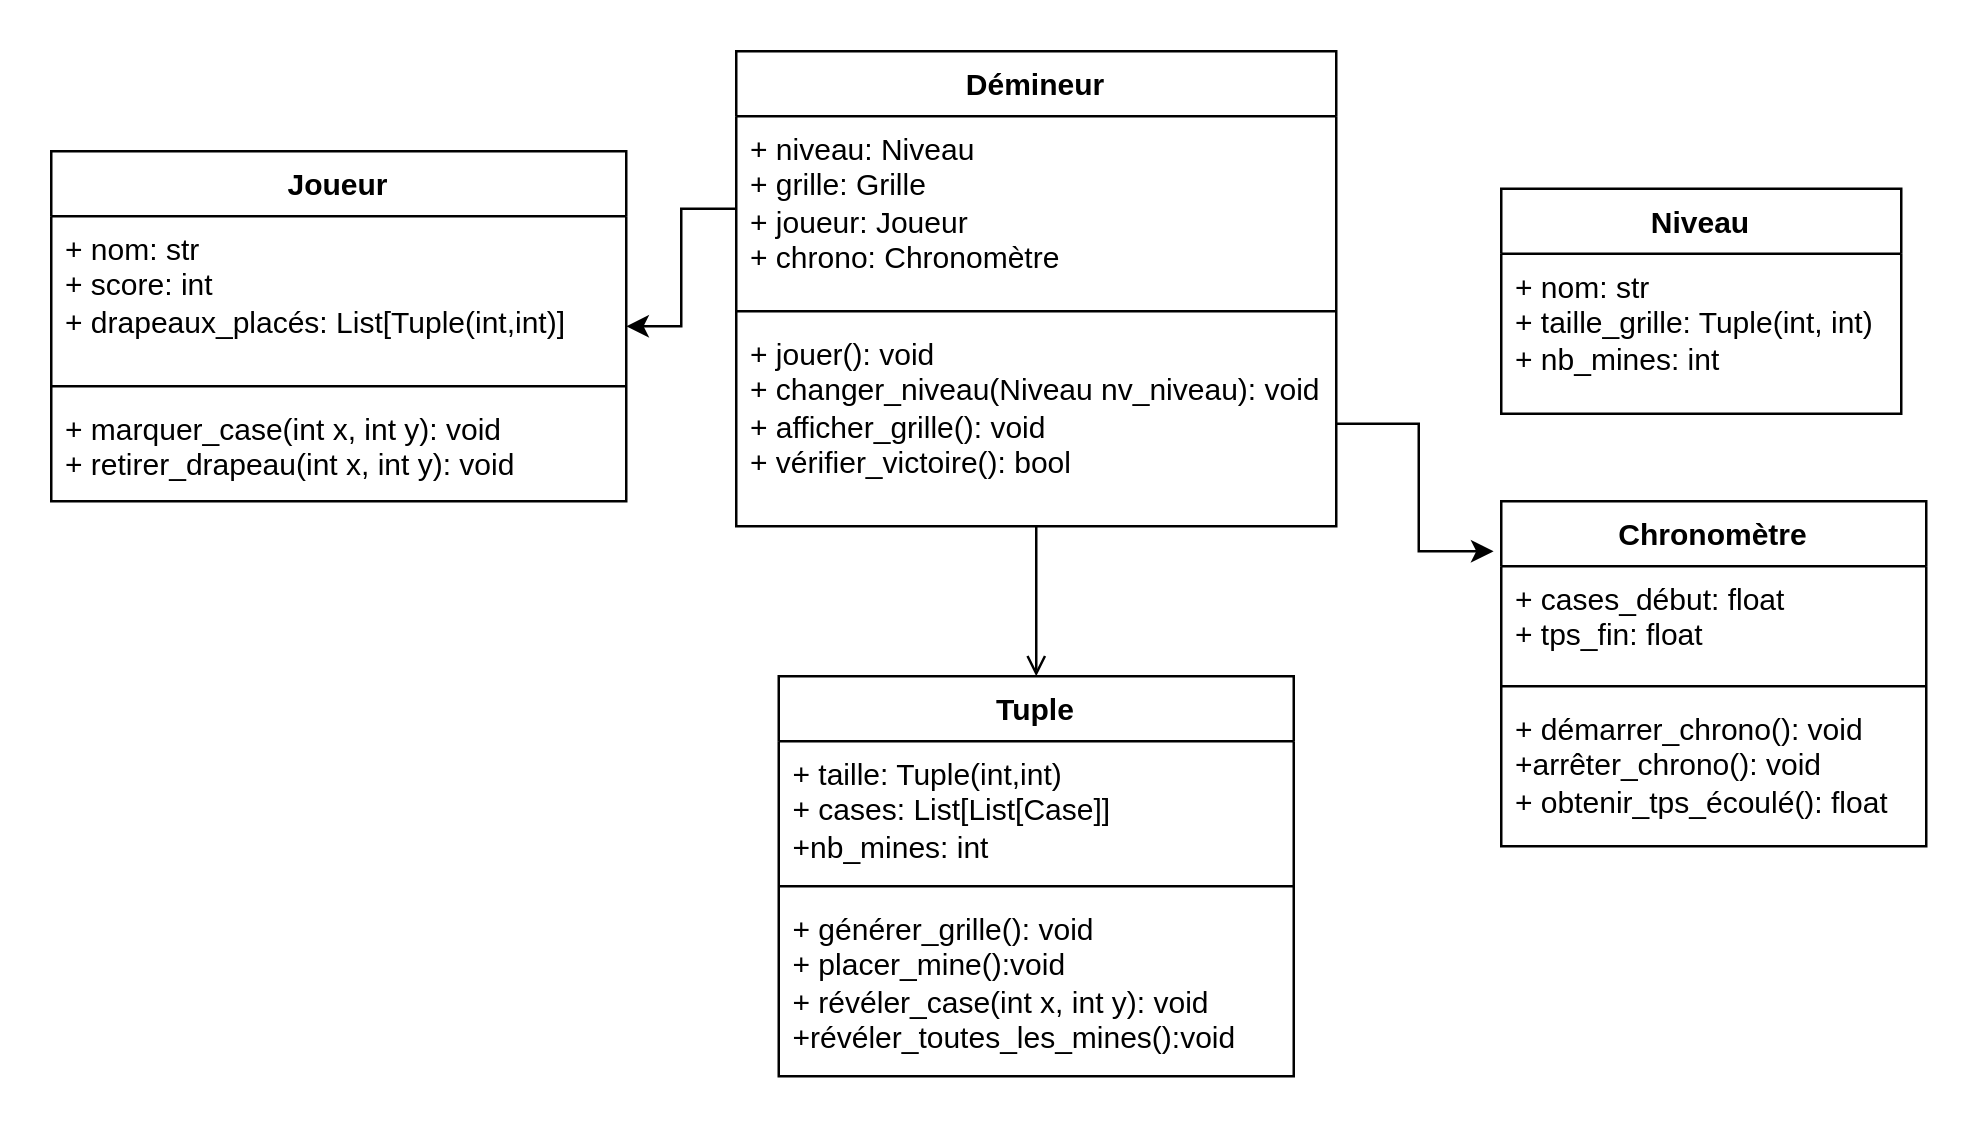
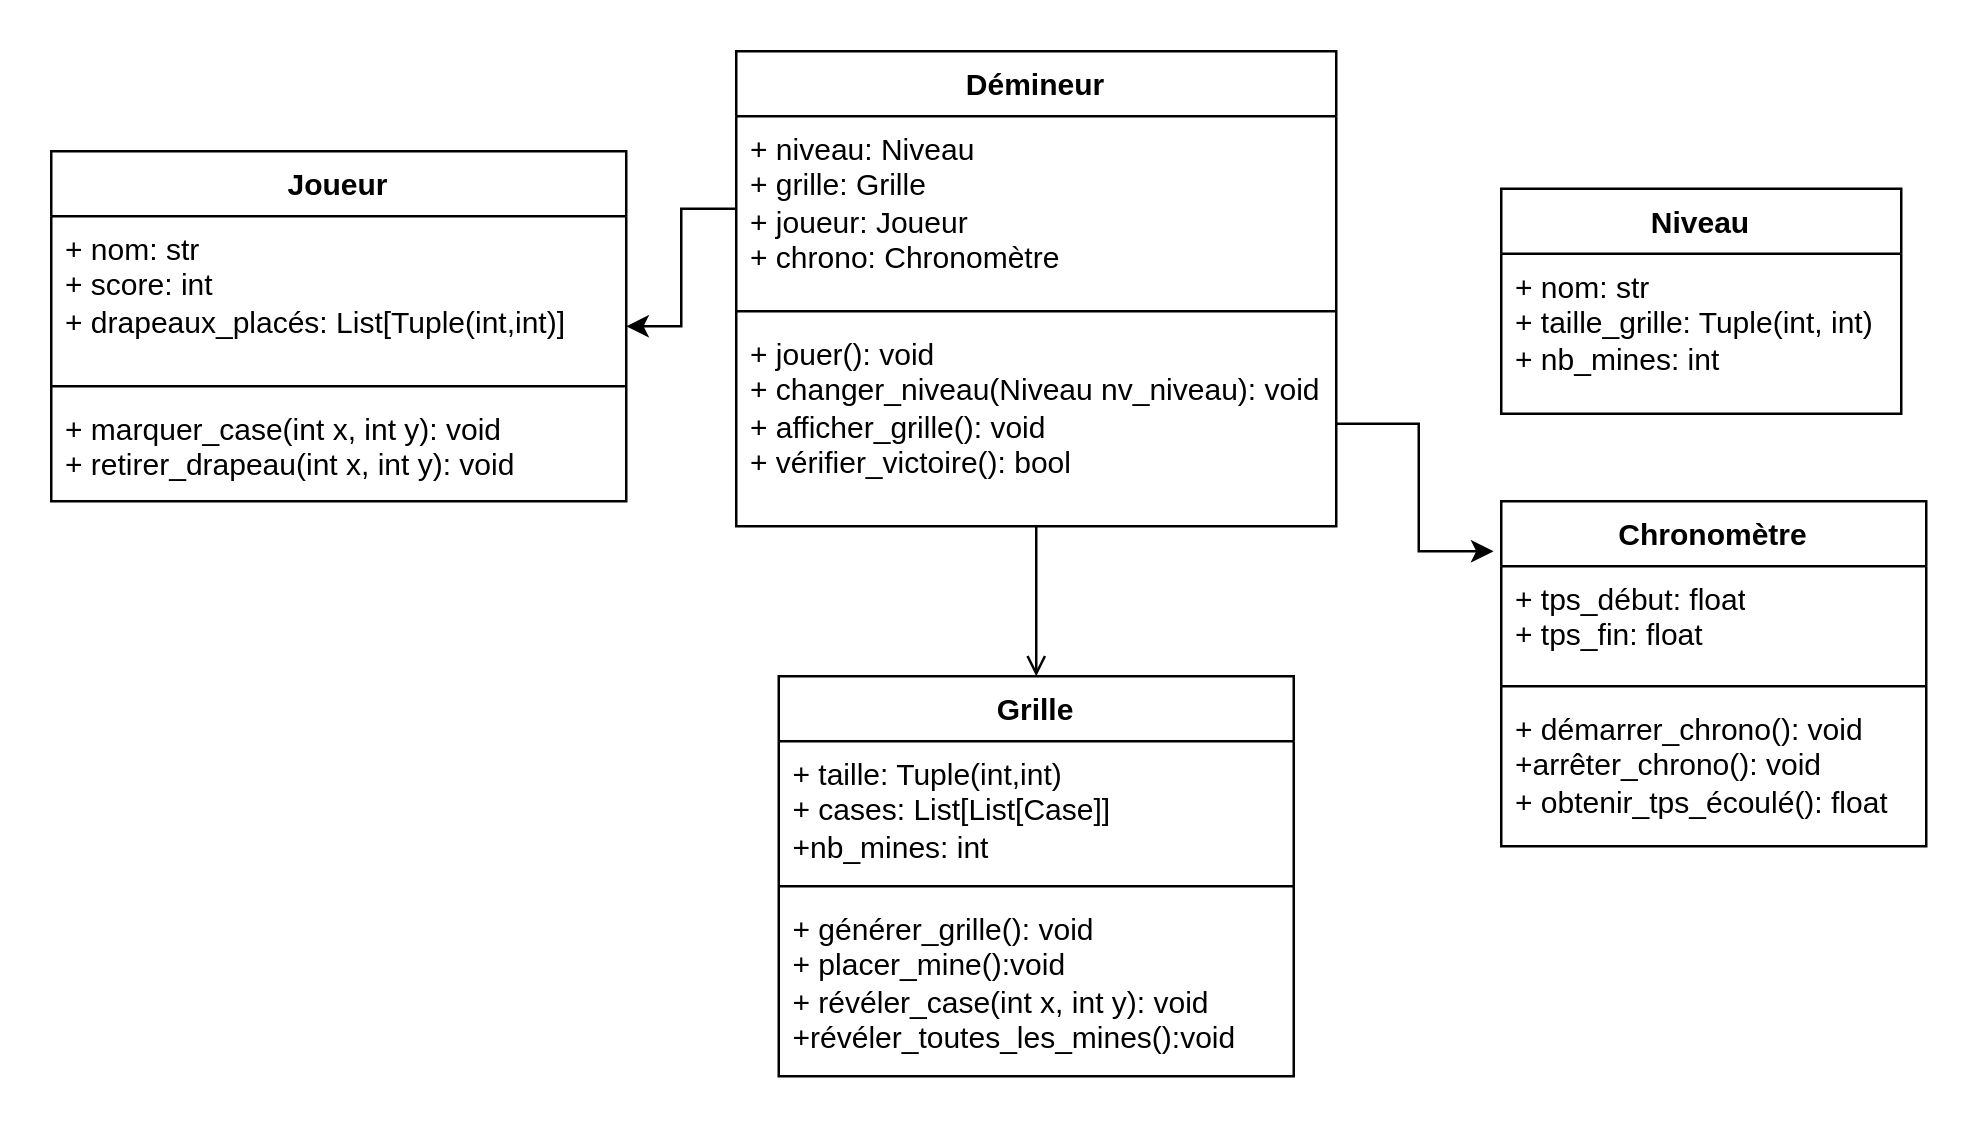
node "+ cases_début: float + tps_fin: float": label "+ cases_début: float + tps_fin: float" -> "+ tps_début: float + tps_fin: float"
node "Tuple": label "Tuple" -> "Grille"
